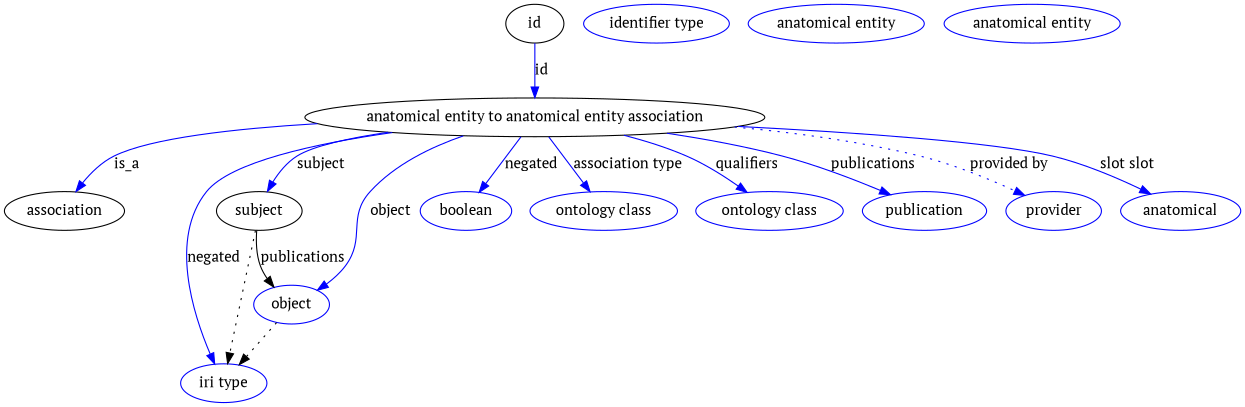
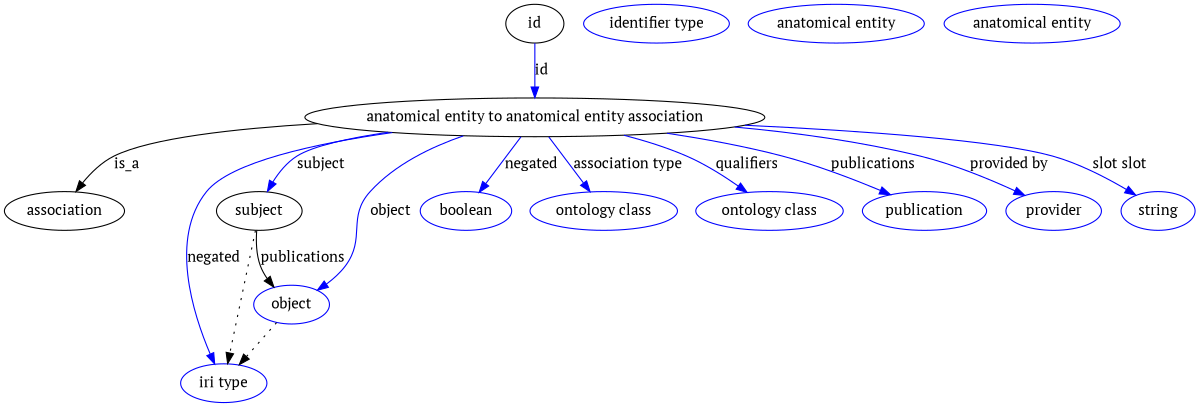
edge "anatomical entity to anatomical entity association" -> "association": color blue -> black
edge "anatomical entity to anatomical entity association" -> "provider": style dotted -> solid
node "anatomical": label "anatomical" -> "string"
